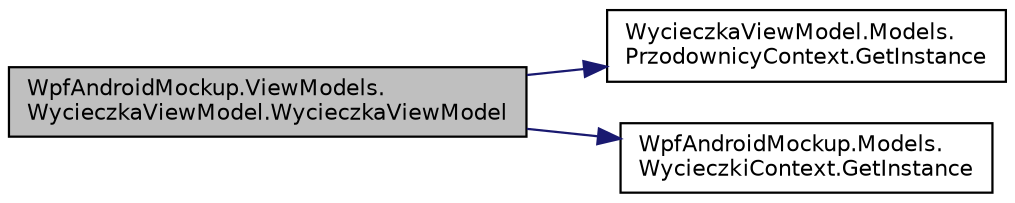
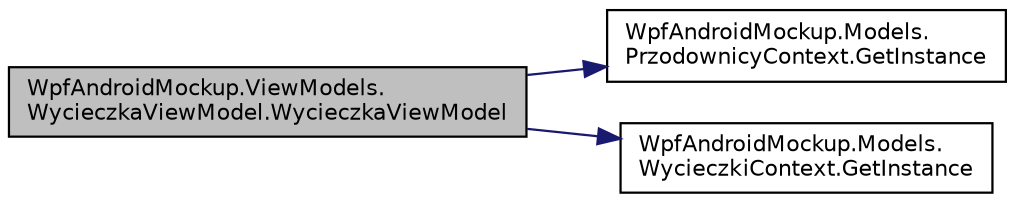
node "WycieczkaViewModel.Models. PrzodownicyContext.GetInstance": label "WycieczkaViewModel.Models. PrzodownicyContext.GetInstance" -> "WpfAndroidMockup.Models. PrzodownicyContext.GetInstance"
